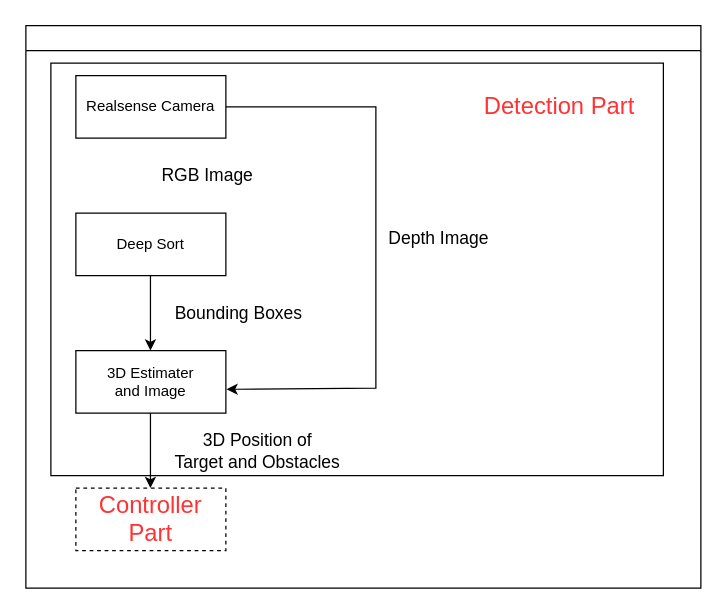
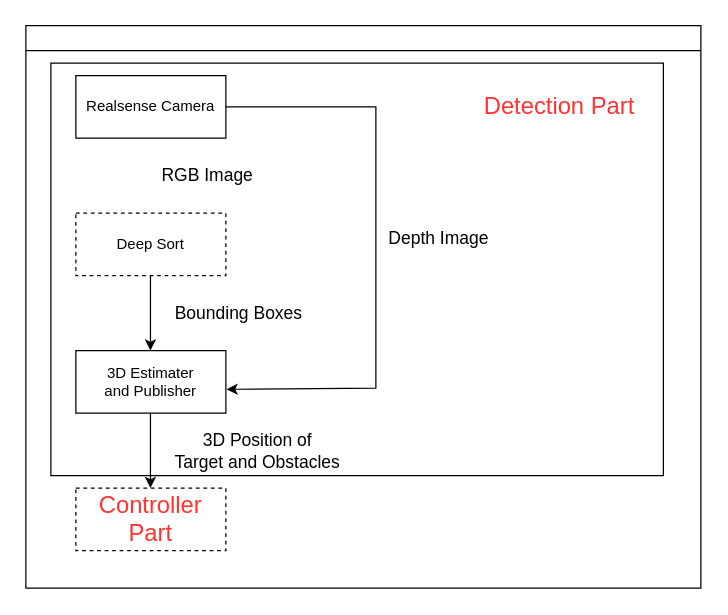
node "Deep Sort": style solid -> dashed
node "3D Estimater and Image": label "3D Estimater and Image" -> "3D Estimater and Publisher"
